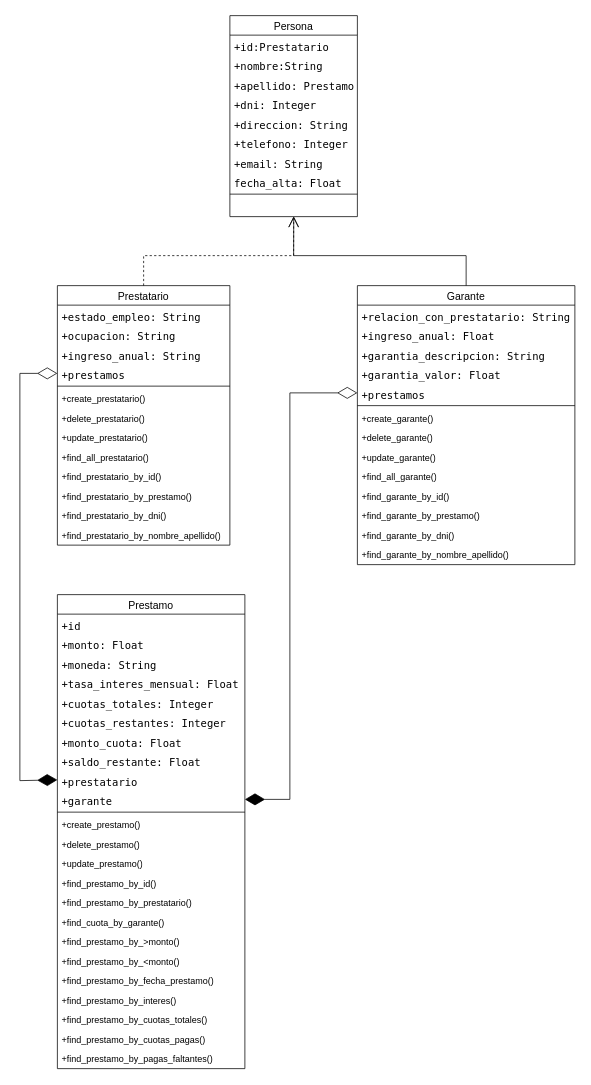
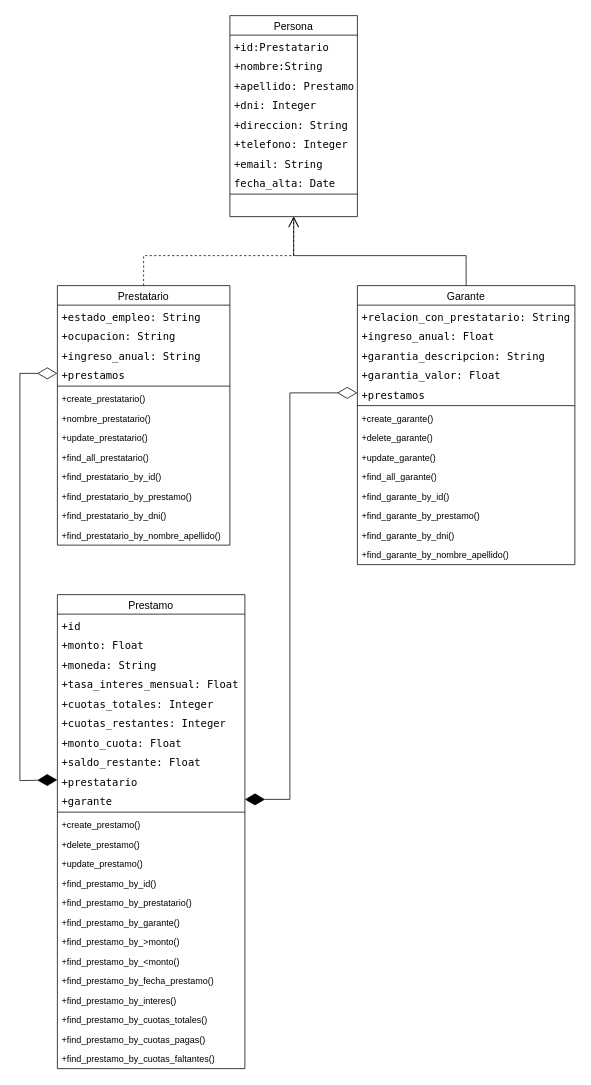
node "fecha_alta: Float": label "fecha_alta: Float" -> "fecha_alta: Date"
node "+delete_prestatario()": label "+delete_prestatario()" -> "+nombre_prestatario()"
node "+find_cuota_by_garante()": label "+find_cuota_by_garante()" -> "+find_prestamo_by_garante()"
node "+find_prestamo_by_pagas_faltantes()": label "+find_prestamo_by_pagas_faltantes()" -> "+find_prestamo_by_cuotas_faltantes()"
